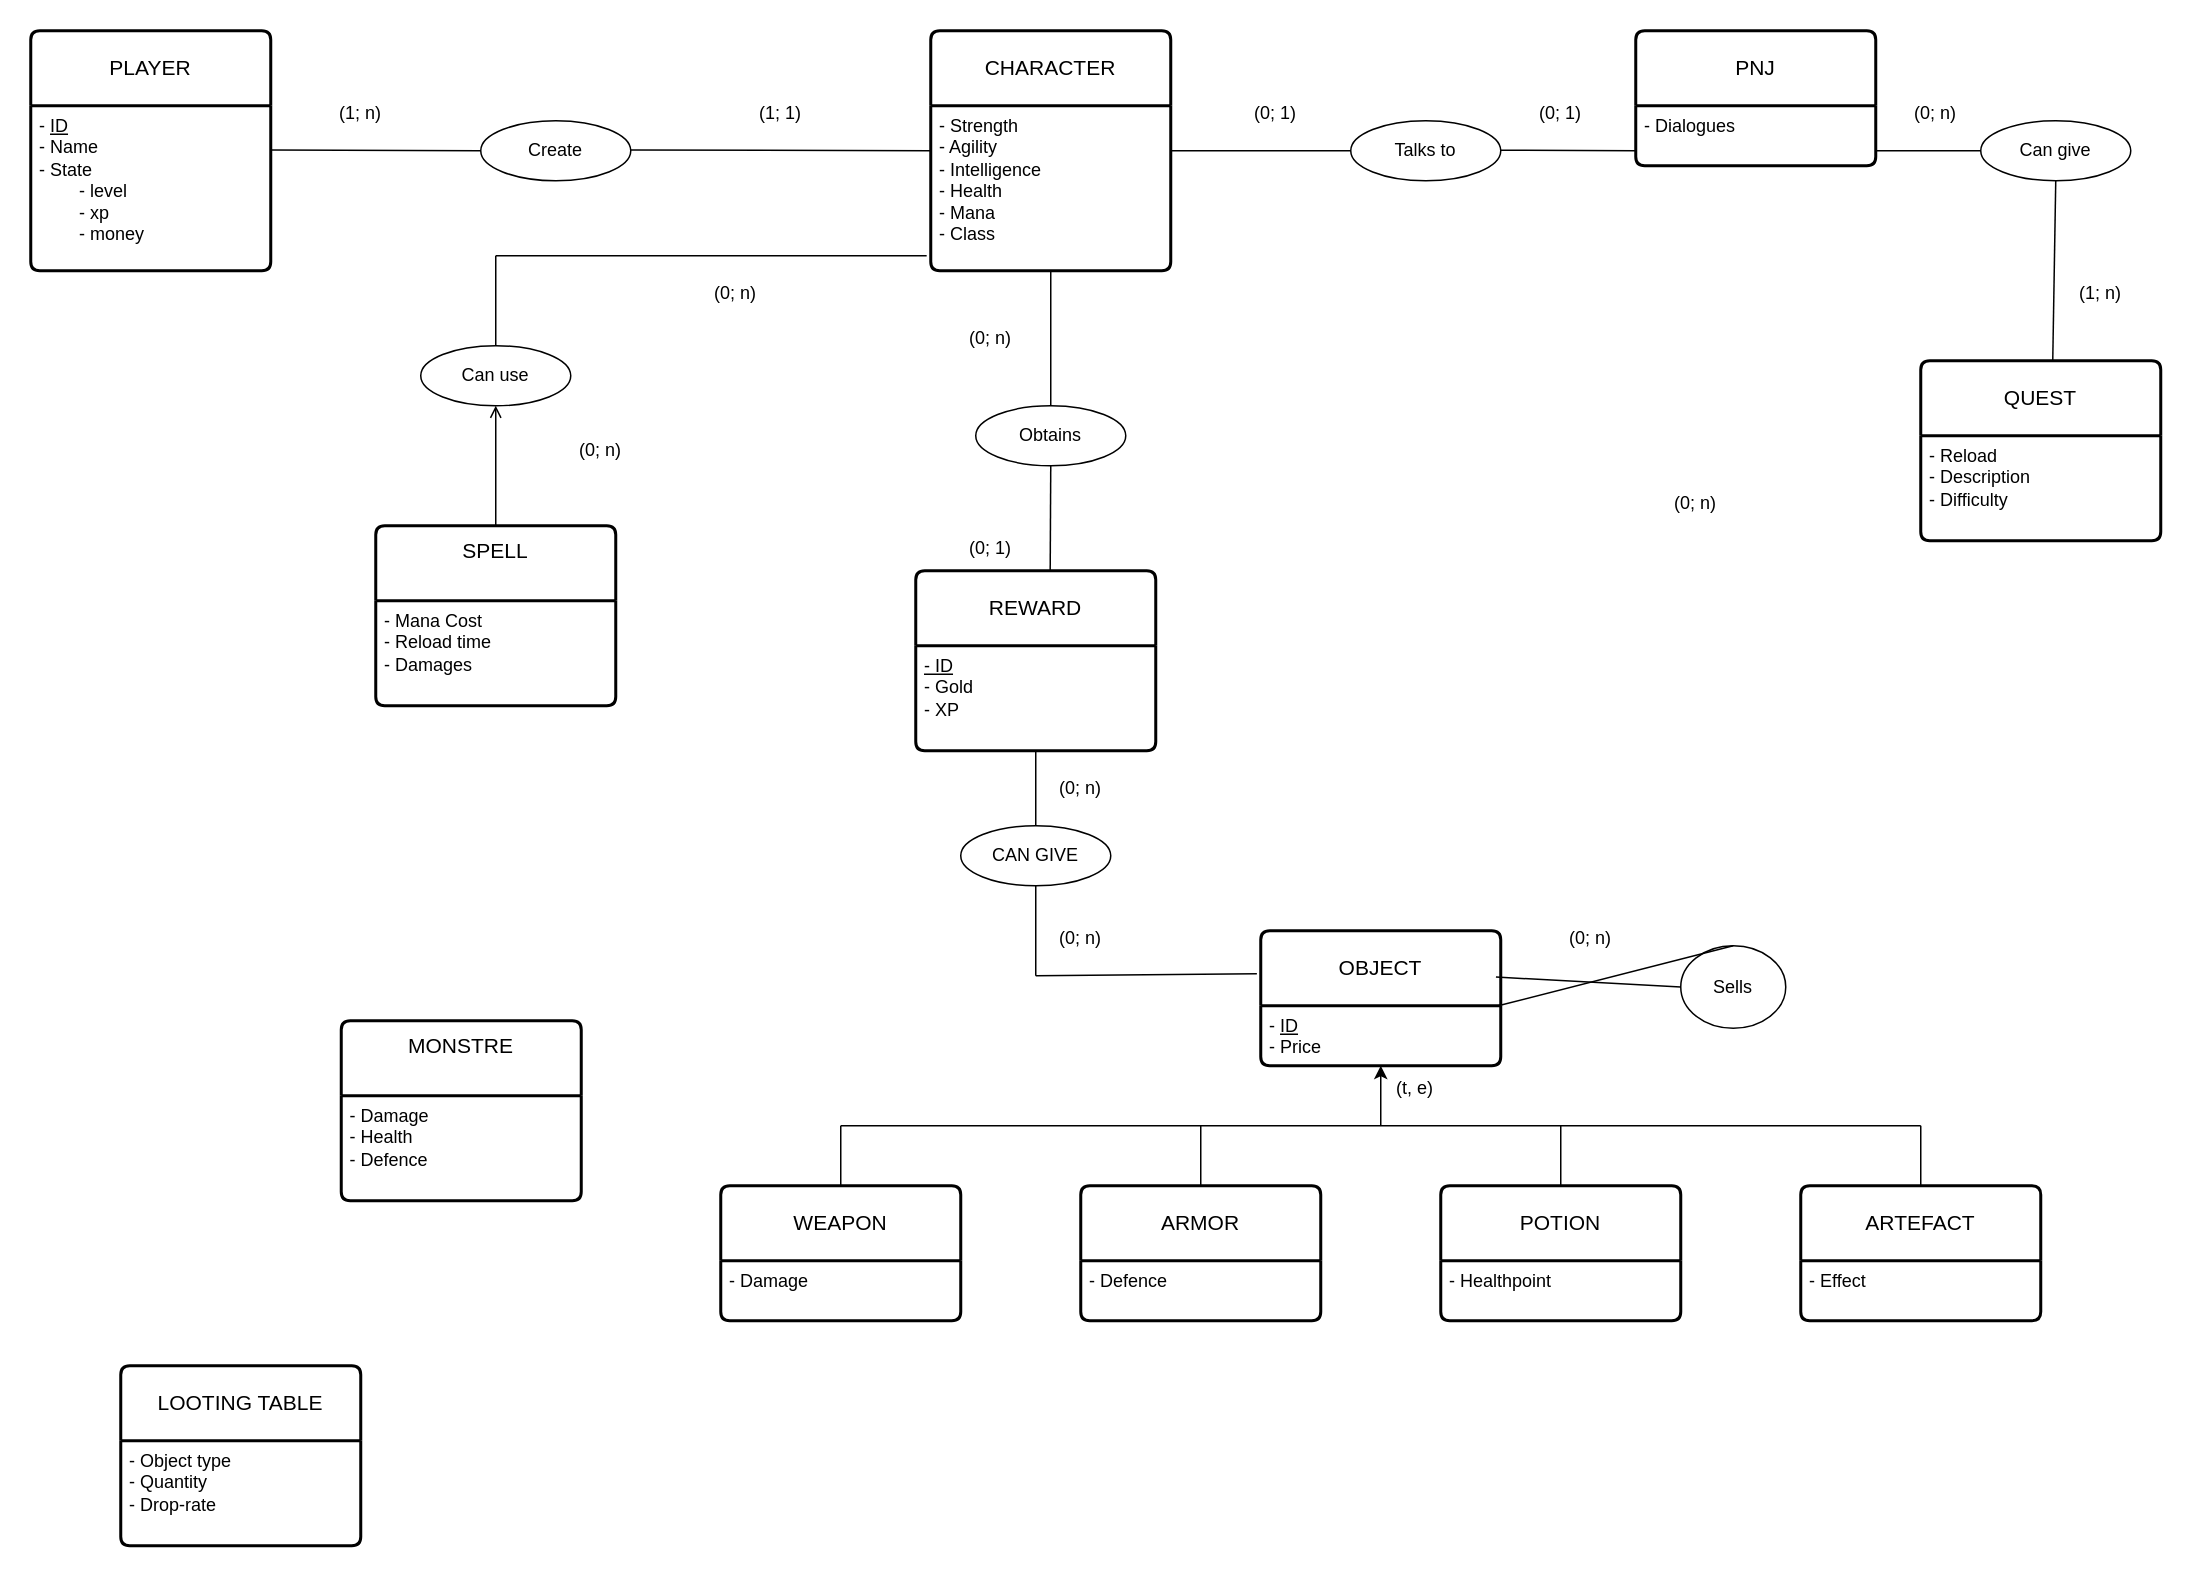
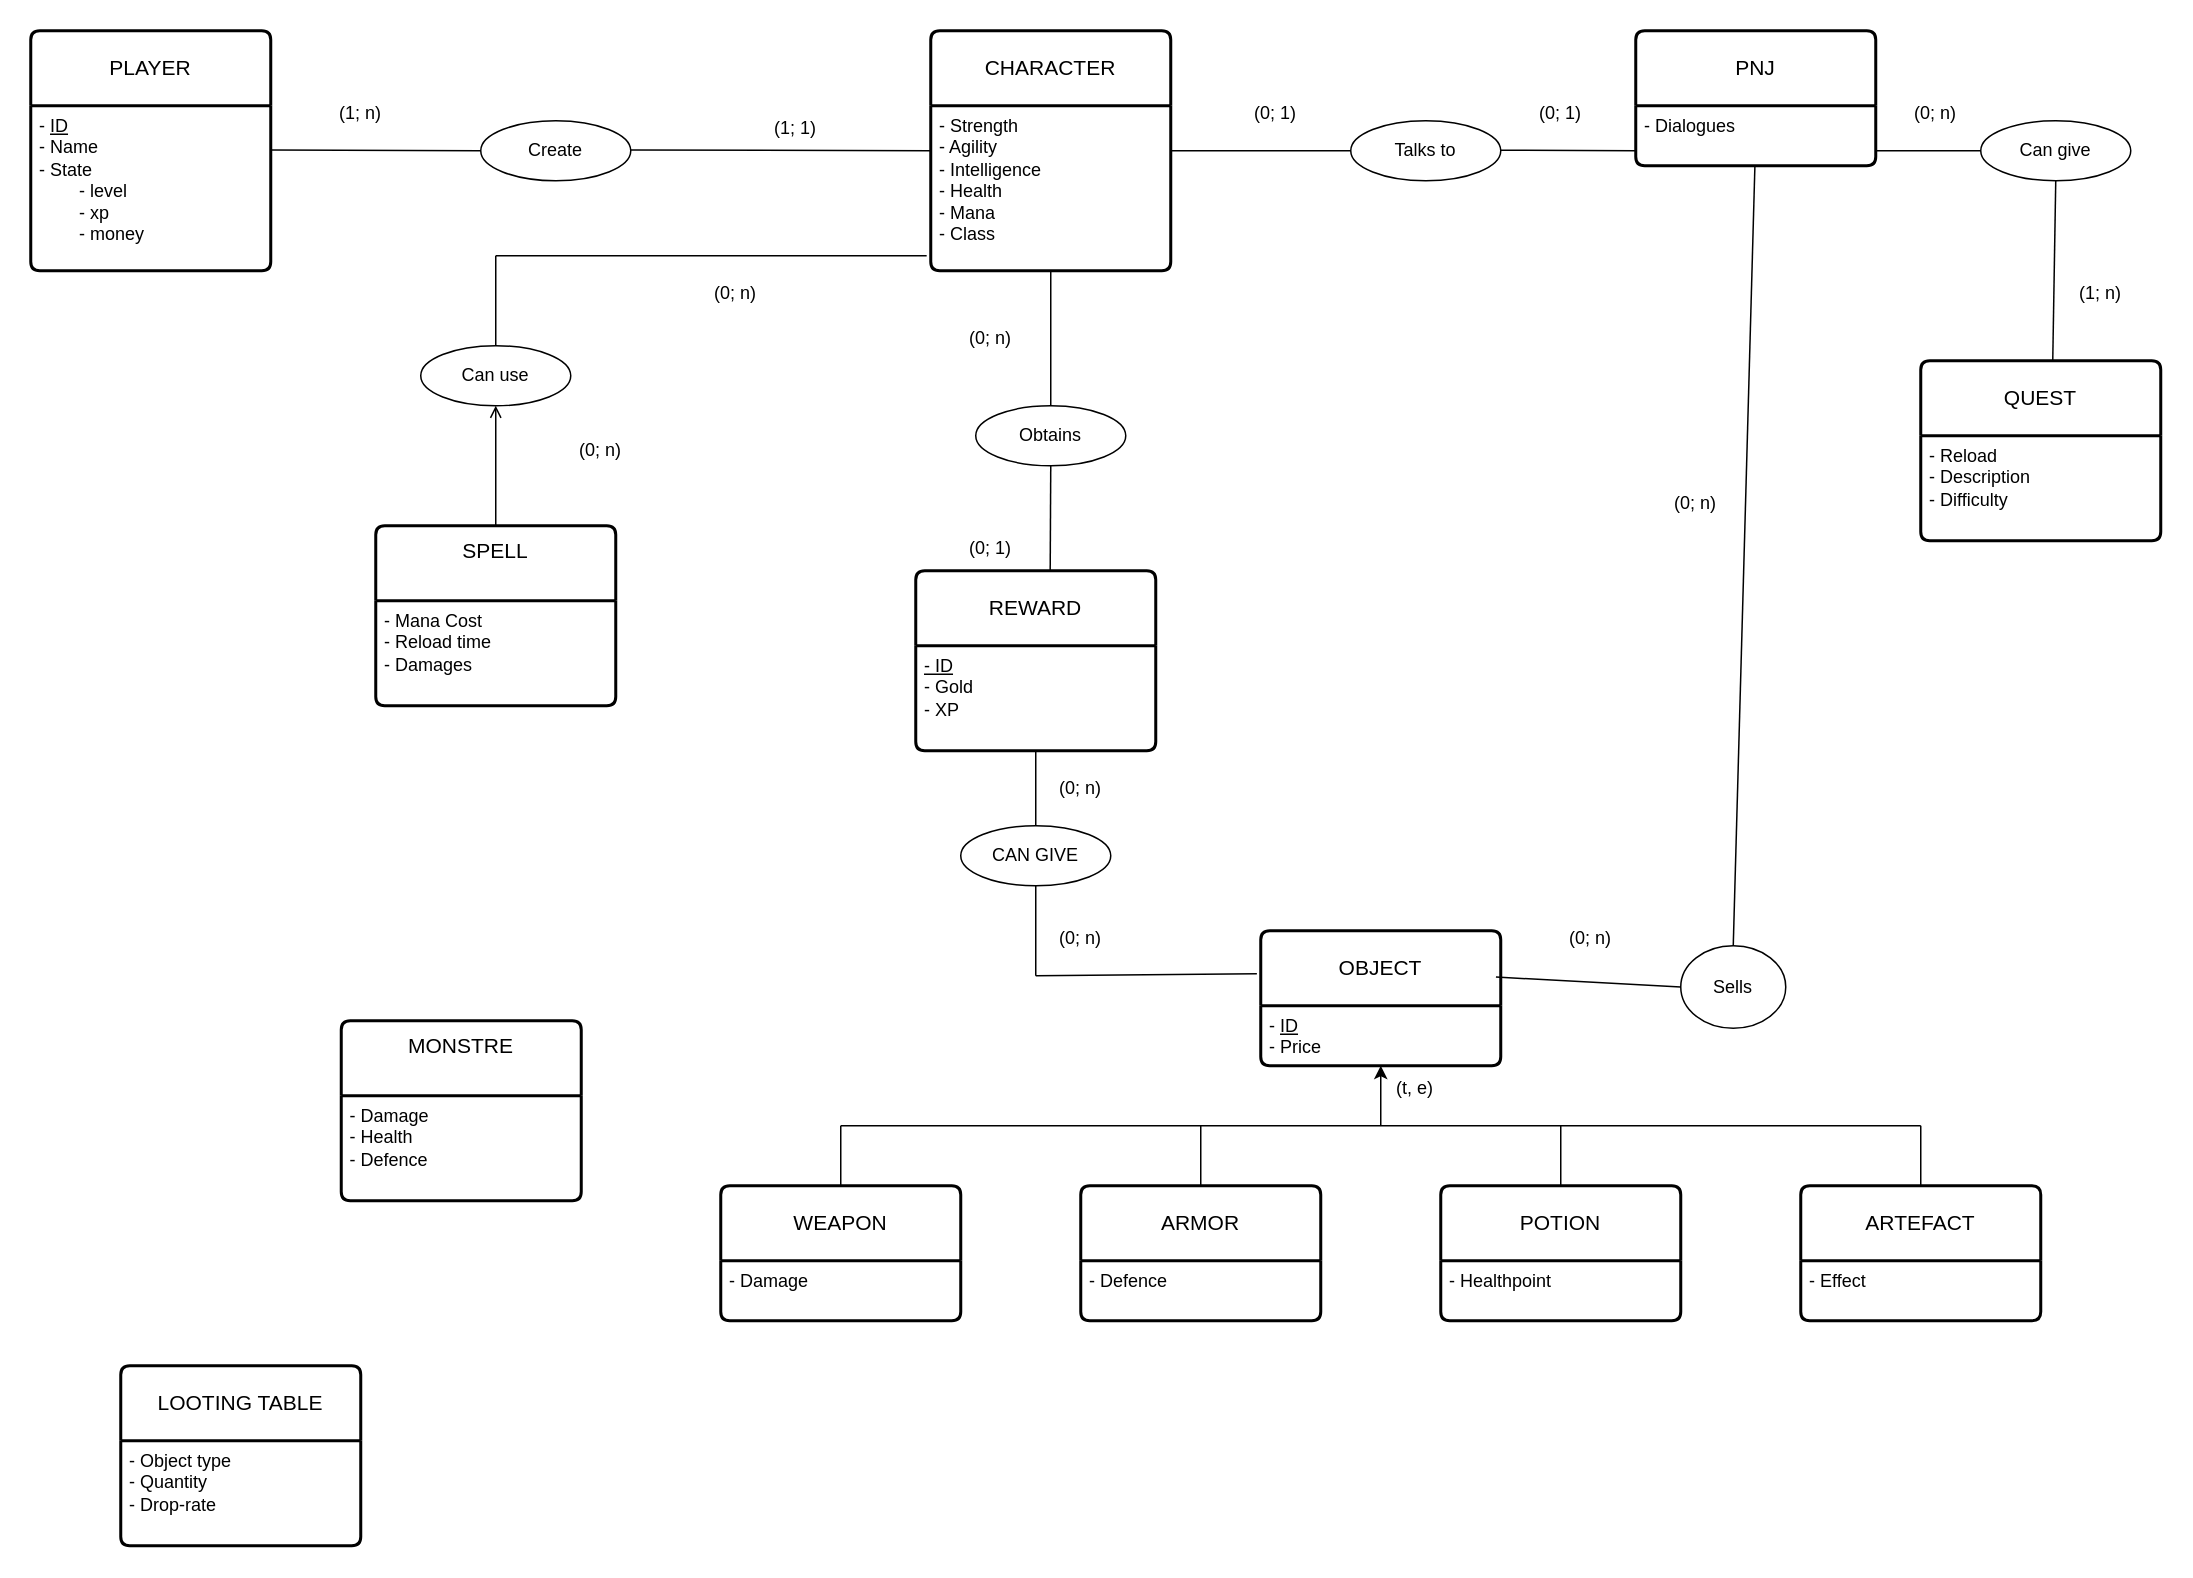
node "(1; 1)": moved (781, 113) -> (796, 128)
edge "Sells" -- "- ID - Price": now "Sells" -- "- Dialogues"
